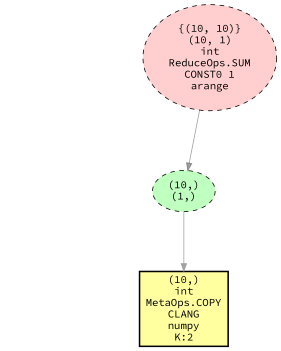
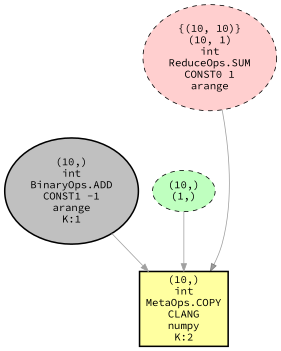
edge "{(10, 10)} (10, 1) int ReduceOps.SUM CONST0 1 arange" -> "(10,) (1,)": now "{(10, 10)} (10, 1) int ReduceOps.SUM CONST0 1 arange" -> "(10,) int MetaOps.COPY CLANG numpy K:2"
node "(10,) int BinaryOps.ADD CONST1 -1 arange K:1": added
